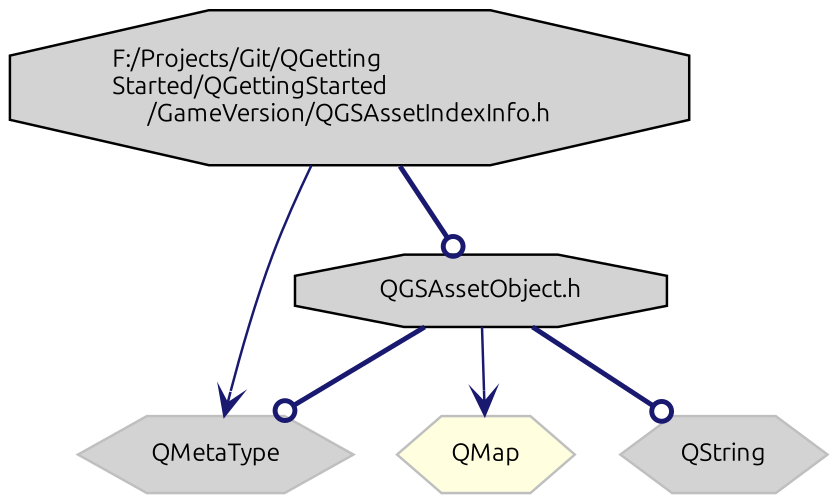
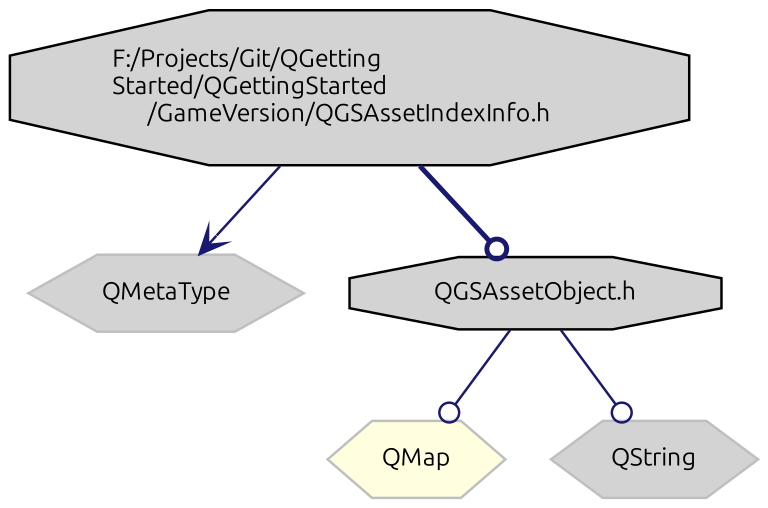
edge "QGSAssetObject.h" -> "QMap": arrowhead vee -> odot
edge "QGSAssetObject.h" -> "QMetaType": removed
edge "QGSAssetObject.h" -> "QString": style bold -> solid
